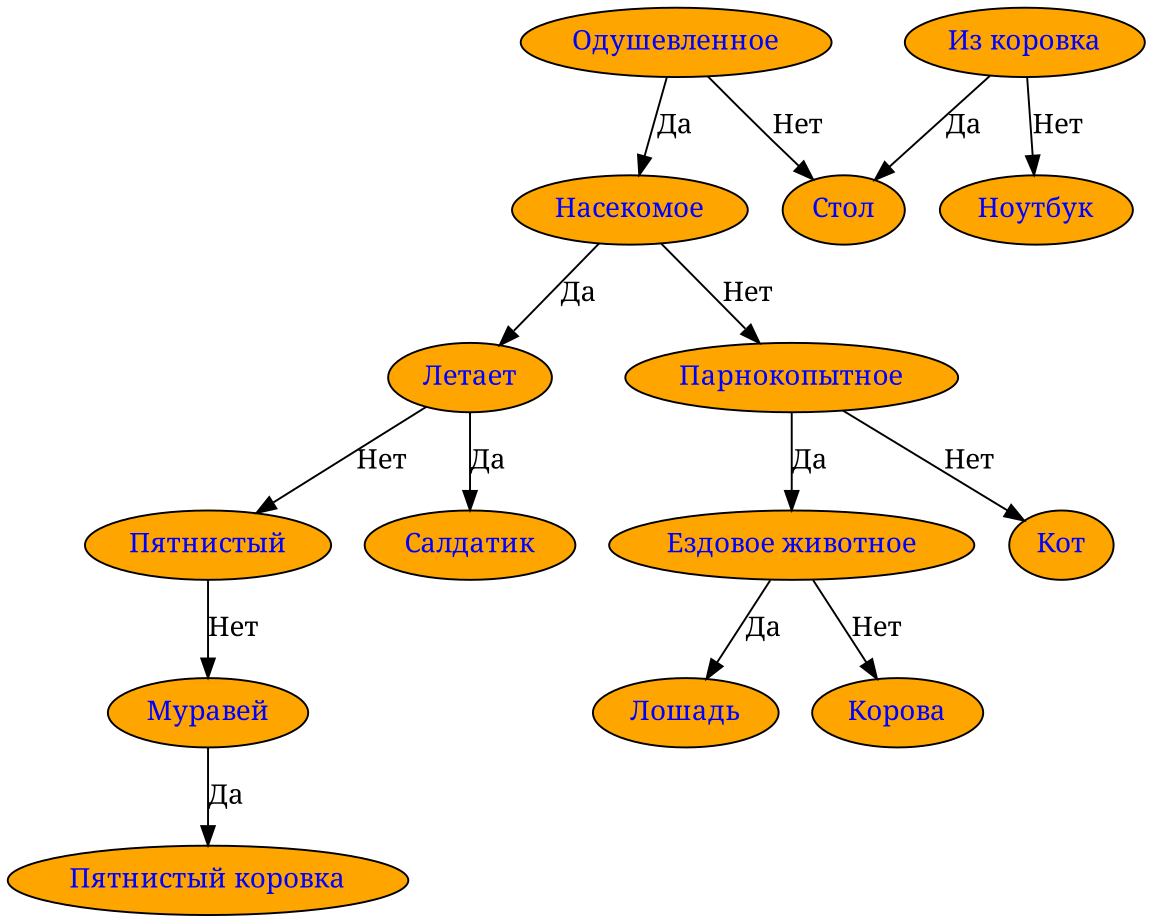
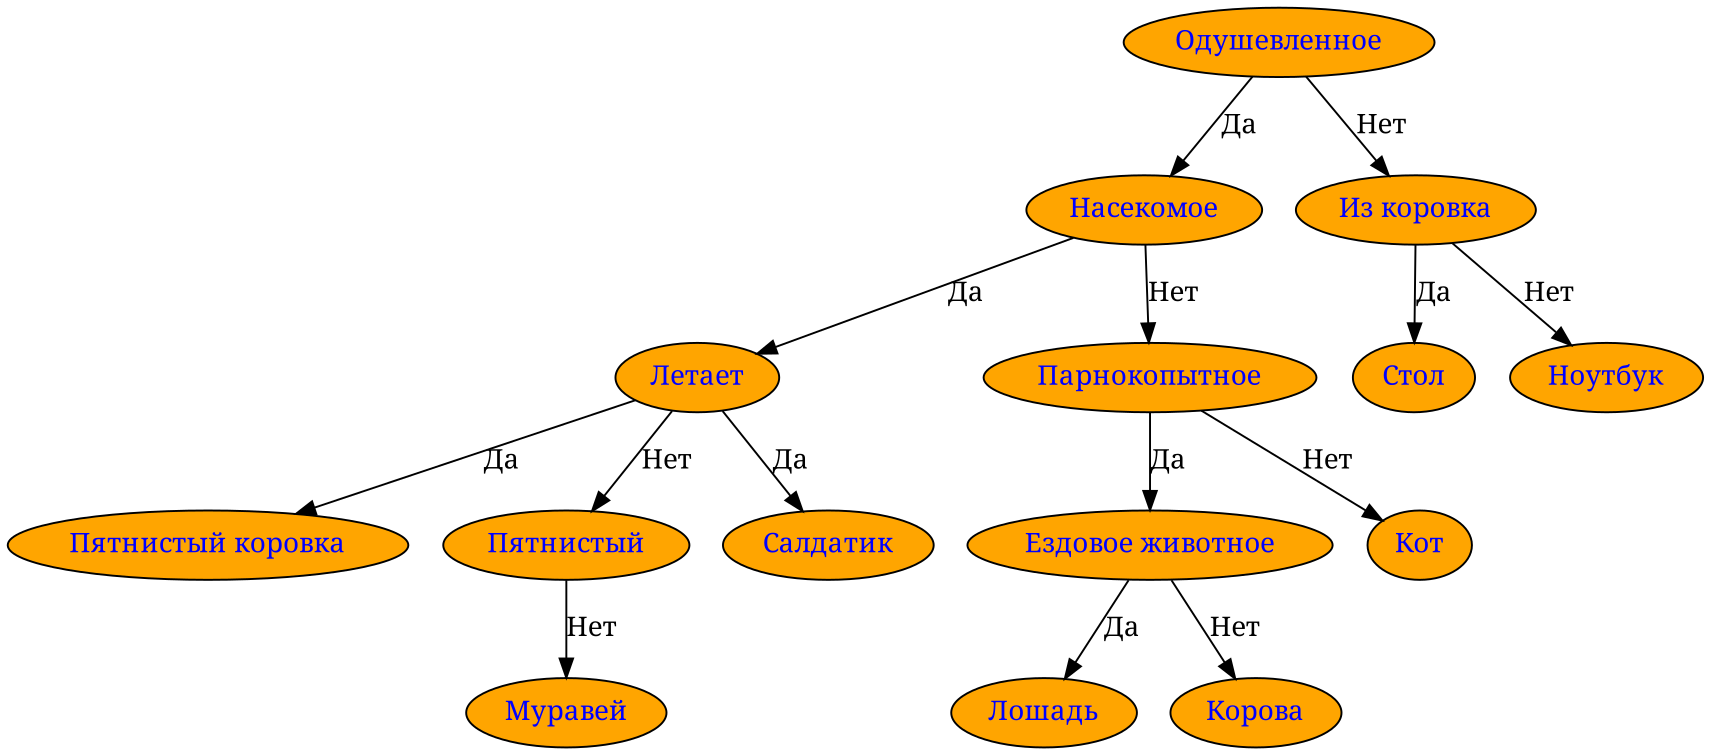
edge "Одушевленное" -> "Стол": now "Одушевленное" -> "Из коровка"
edge "Муравей" -> "Пятнистый коровка": now "Летает" -> "Пятнистый коровка"
